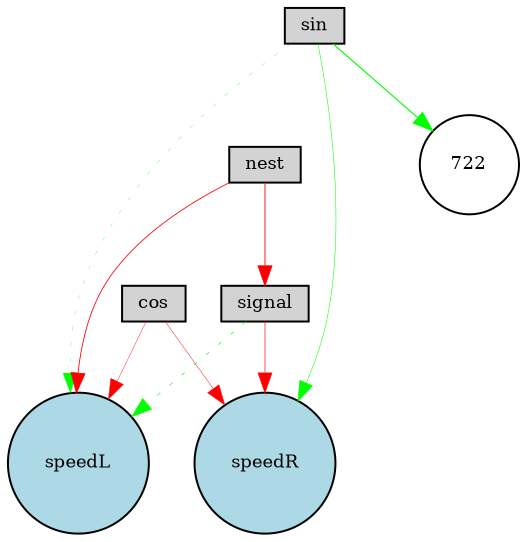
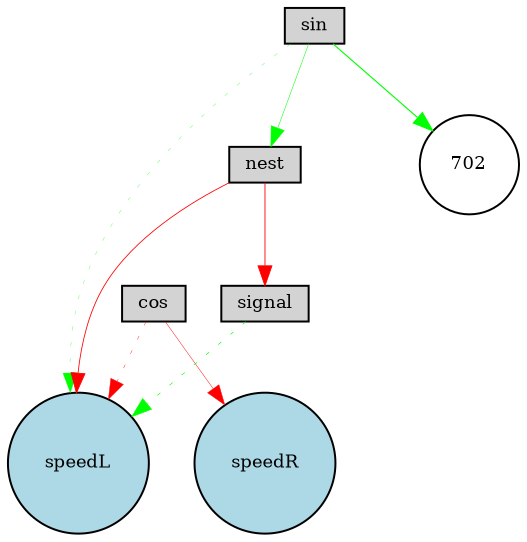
node "722": label "722" -> "702"
edge "sin" -> "speedR": now "sin" -> "nest"
edge "signal" -> "speedR": removed
edge "cos" -> "speedL": style solid -> dotted
